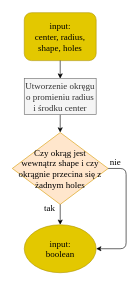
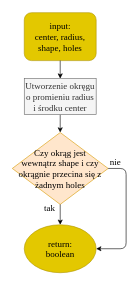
node "input: boolean": label "input: boolean" -> "return: boolean"
